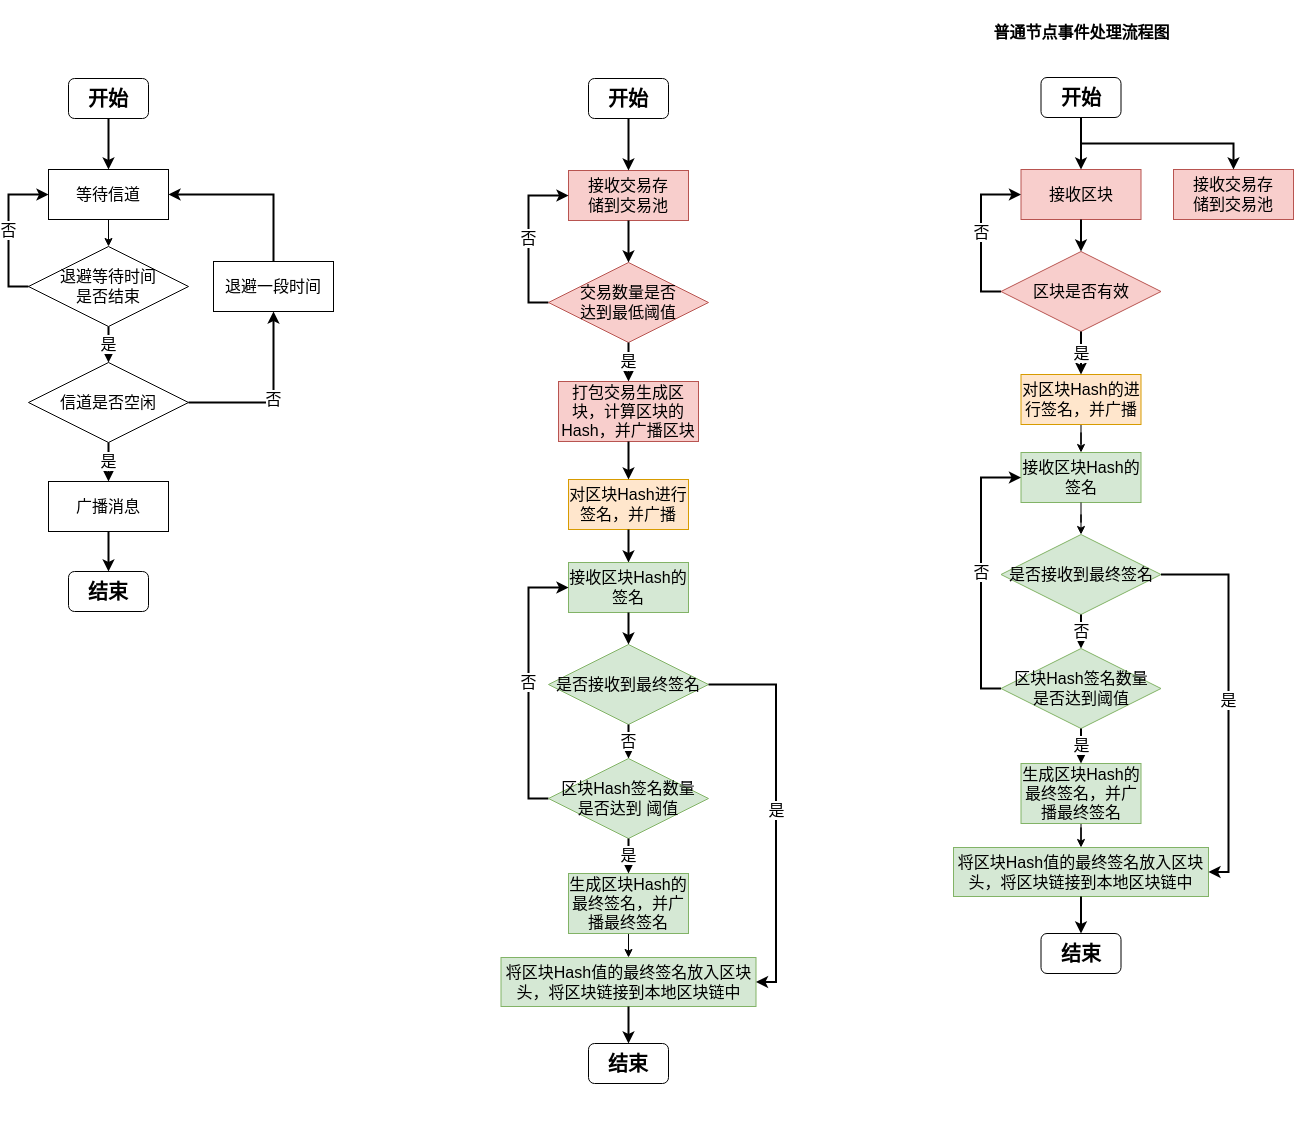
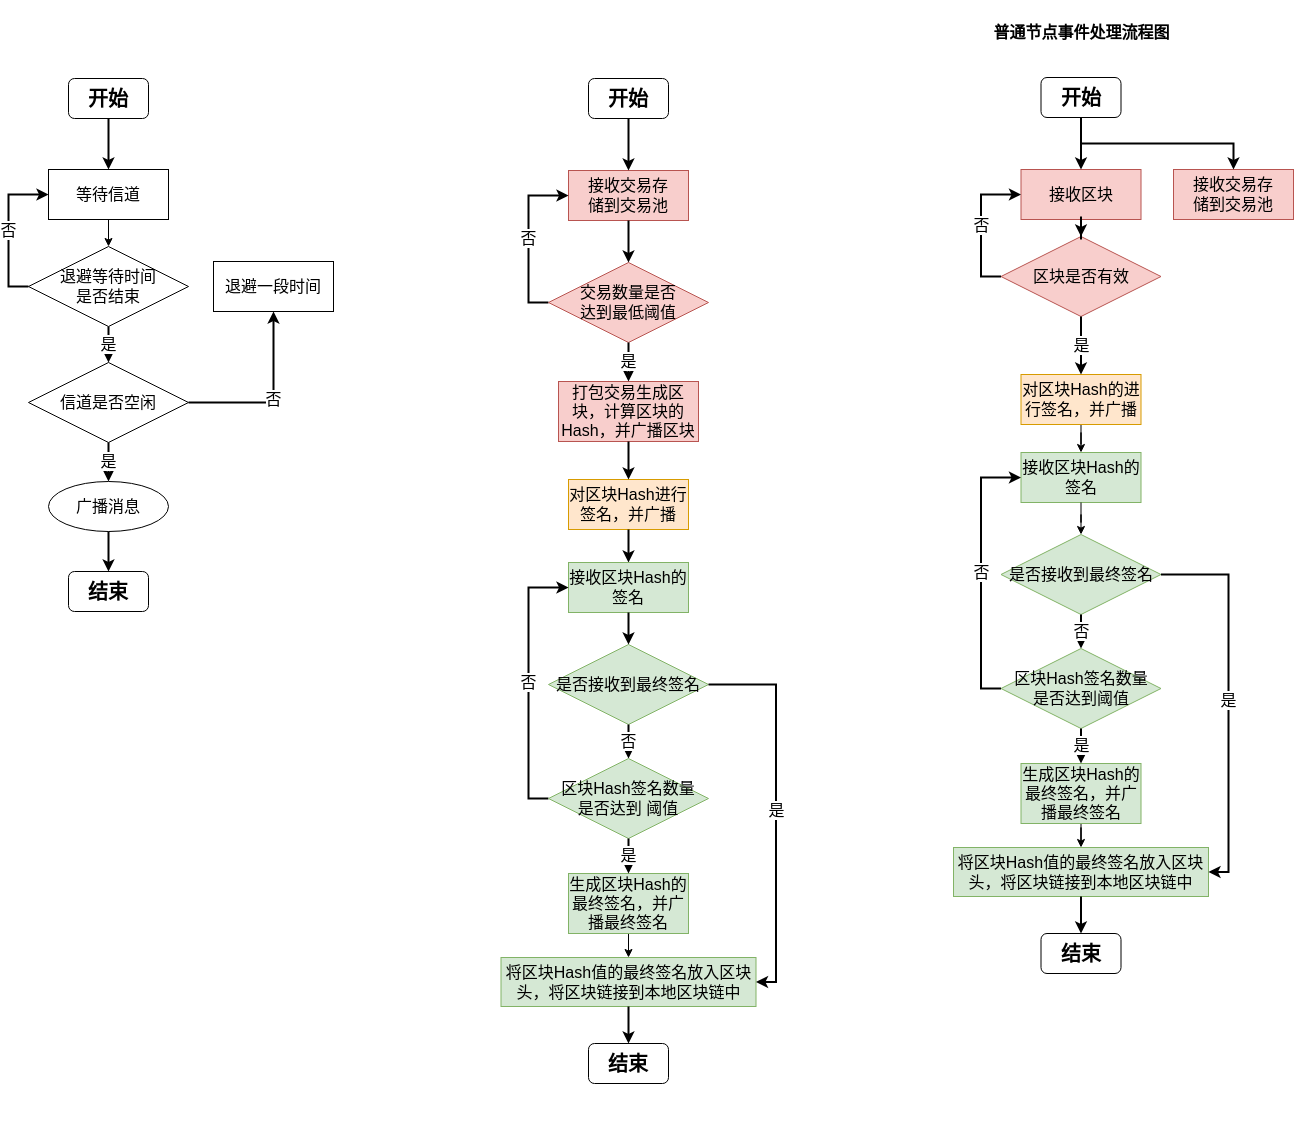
edge "退避一段时间" -> "等待信道": removed
node "区块是否有效": moved (1081, 292) -> (1081, 277)
node "广播消息": shape rectangle -> ellipse
